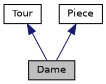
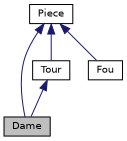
edge "Tour" -> "Piece": added
node "Fou": added
